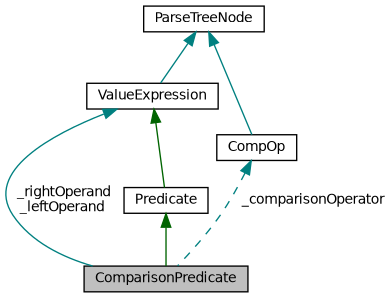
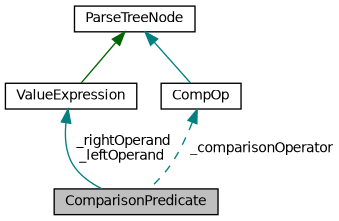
edge "ValueExpression" -> "ParseTreeNode": color teal -> darkgreen
node "Predicate": removed
